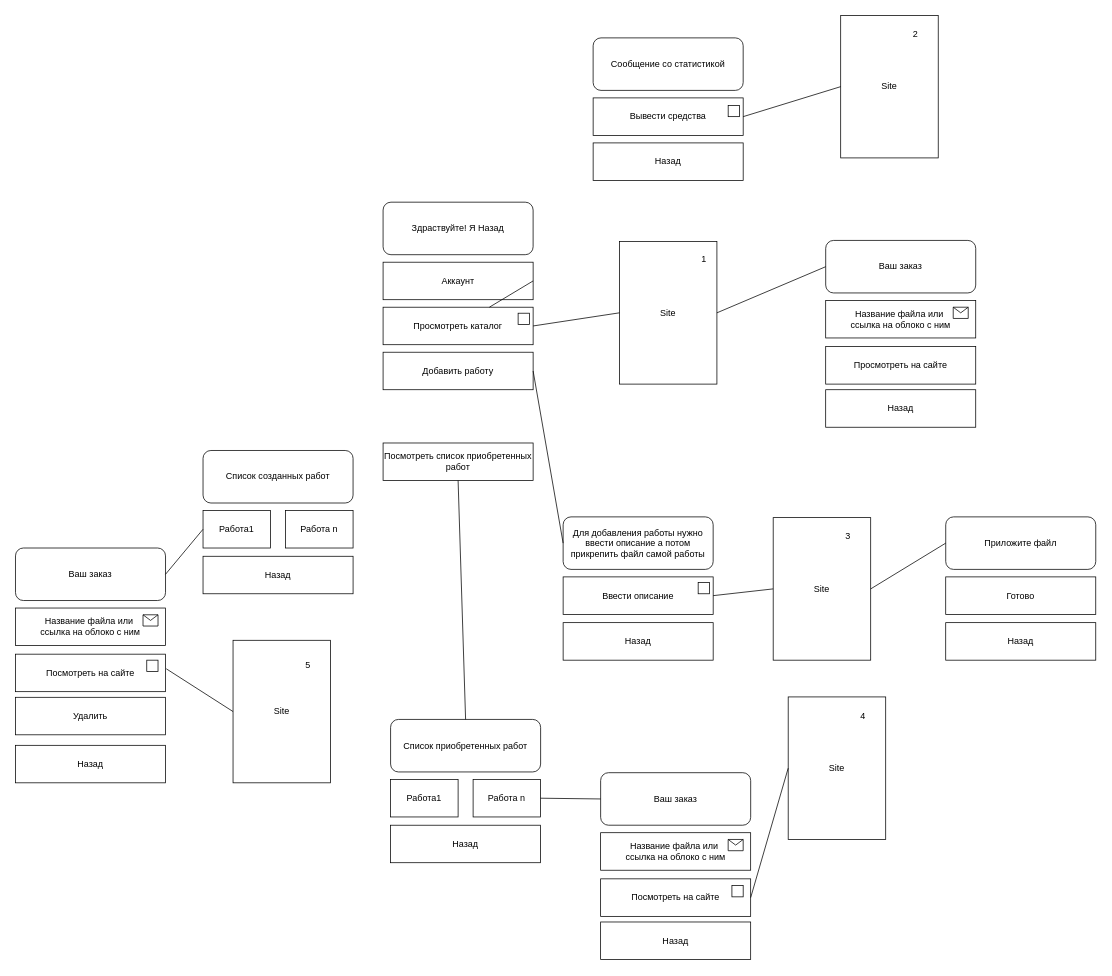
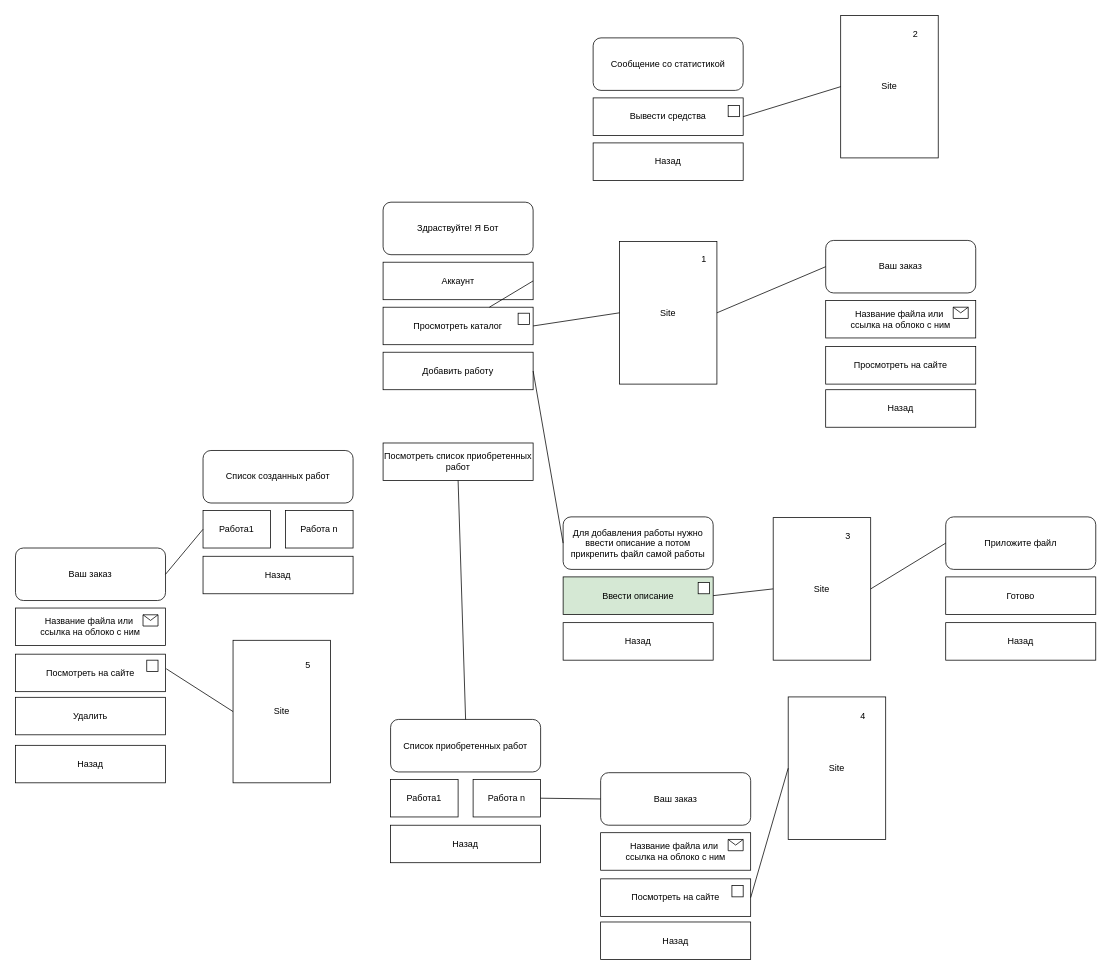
node "Здраствуйте! Я Назад": label "Здраствуйте! Я Назад" -> "Здраствуйте! Я Бот"
node "Ввести описание": fillcolor #ffffff -> #d5e8d4
